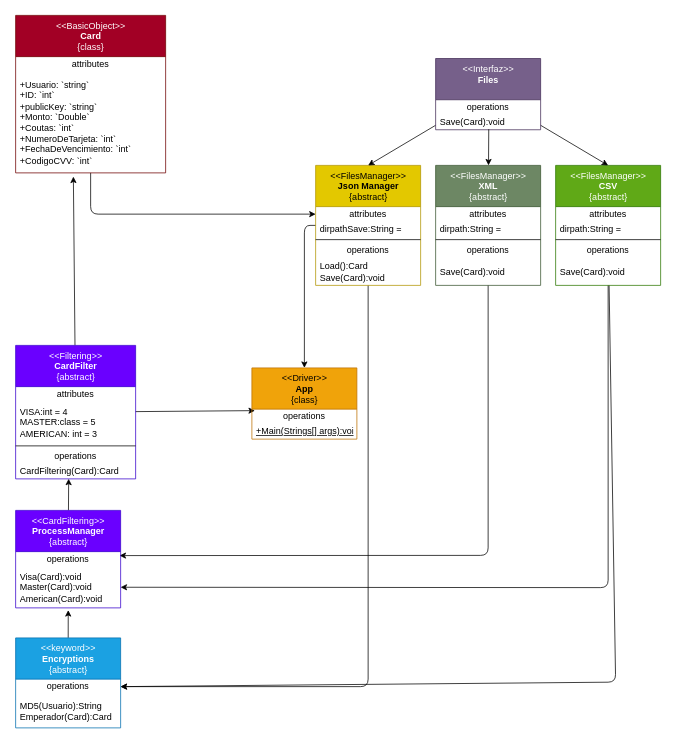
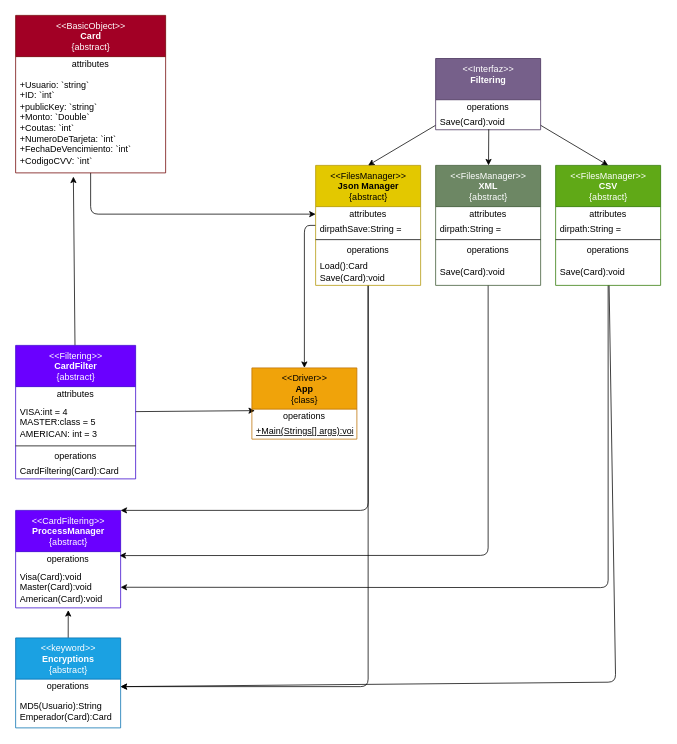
node "<<BasicObject>> Card {class}": label "<<BasicObject>> Card {class}" -> "<<BasicObject>> Card {abstract}"
node "<<Interfaz>> Files": label "<<Interfaz>> Files" -> "<<Interfaz>> Filtering"
edge "<<CardFiltering>> ProcessManager {abstract}" -> "CardFiltering(Card):Card": removed
edge "<<FilesManager>> Json Manager {abstract}" -> "<<CardFiltering>> ProcessManager {abstract}": added
